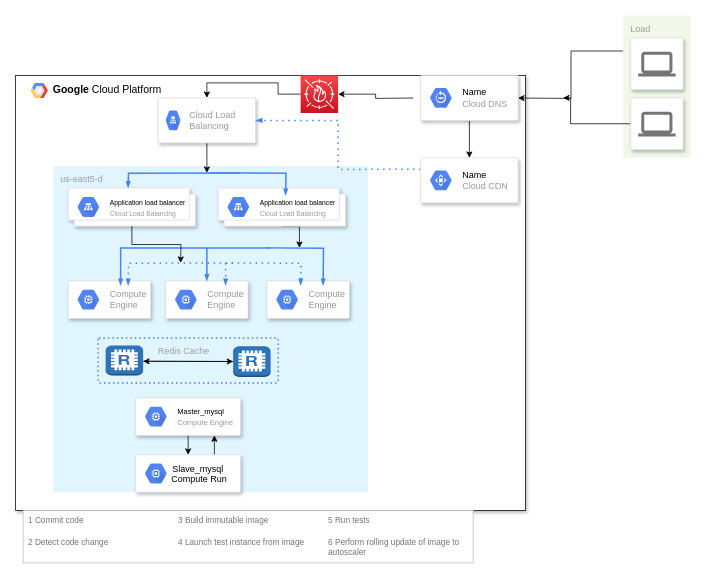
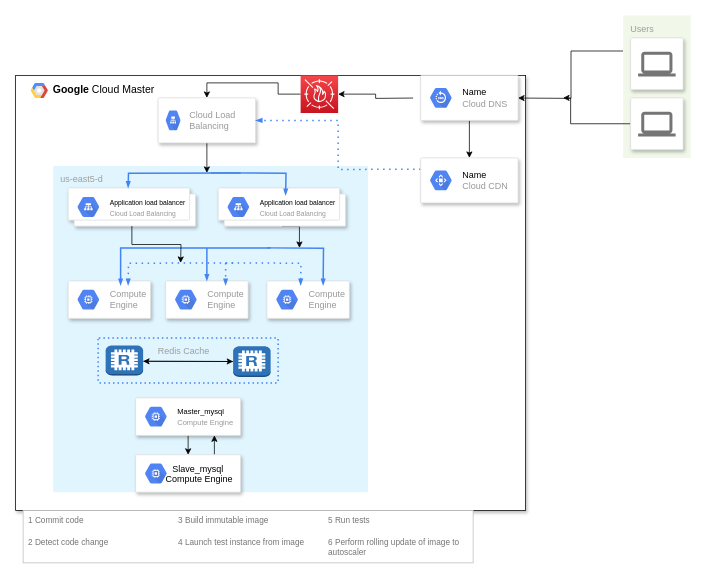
node "Load": label "Load" -> "Users"
node "Google Cloud Platform": label "Google Cloud Platform" -> "Google Cloud Master"
node "Slave_mysql Compute Run": label "Slave_mysql Compute Run" -> "Slave_mysql Compute Engine"
